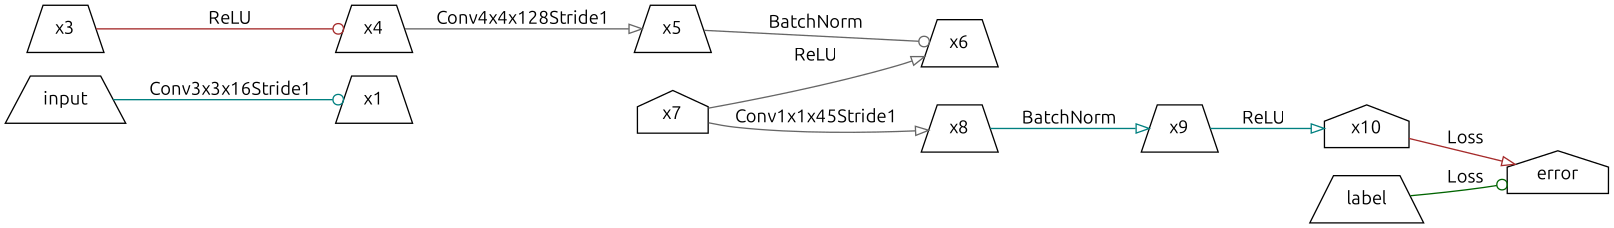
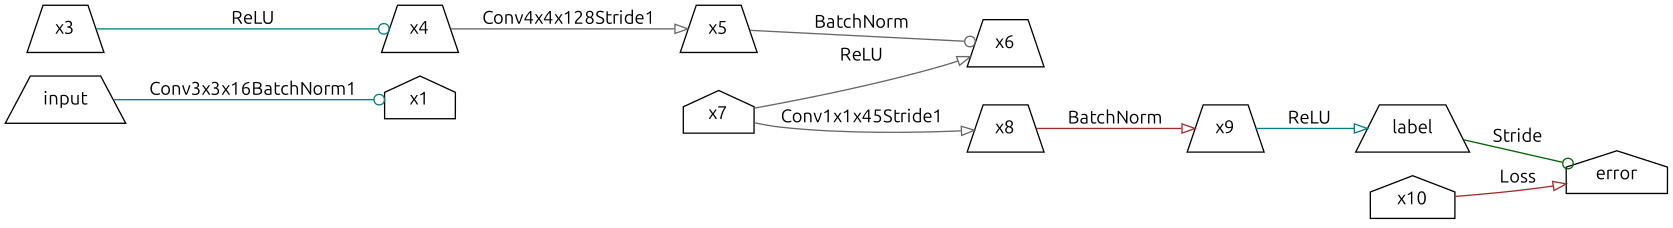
edge "x3" -> "x4": color brown -> teal
edge "input" -> "x1": label "Conv3x3x16Stride1" -> "Conv3x3x16BatchNorm1"
node "x1": shape trapezium -> house
edge "x8" -> "x9": color teal -> brown
edge "x9" -> "x10": now "x9" -> "label"
edge "label" -> "error": label "Loss" -> "Stride"
